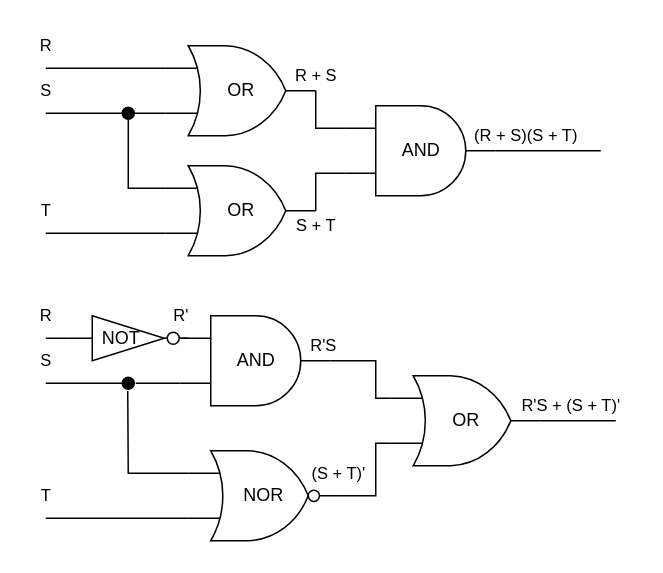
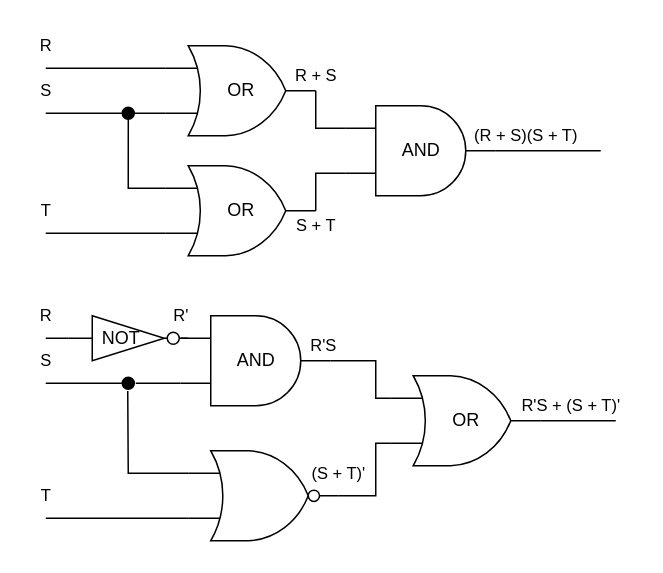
node "NOR": removed
